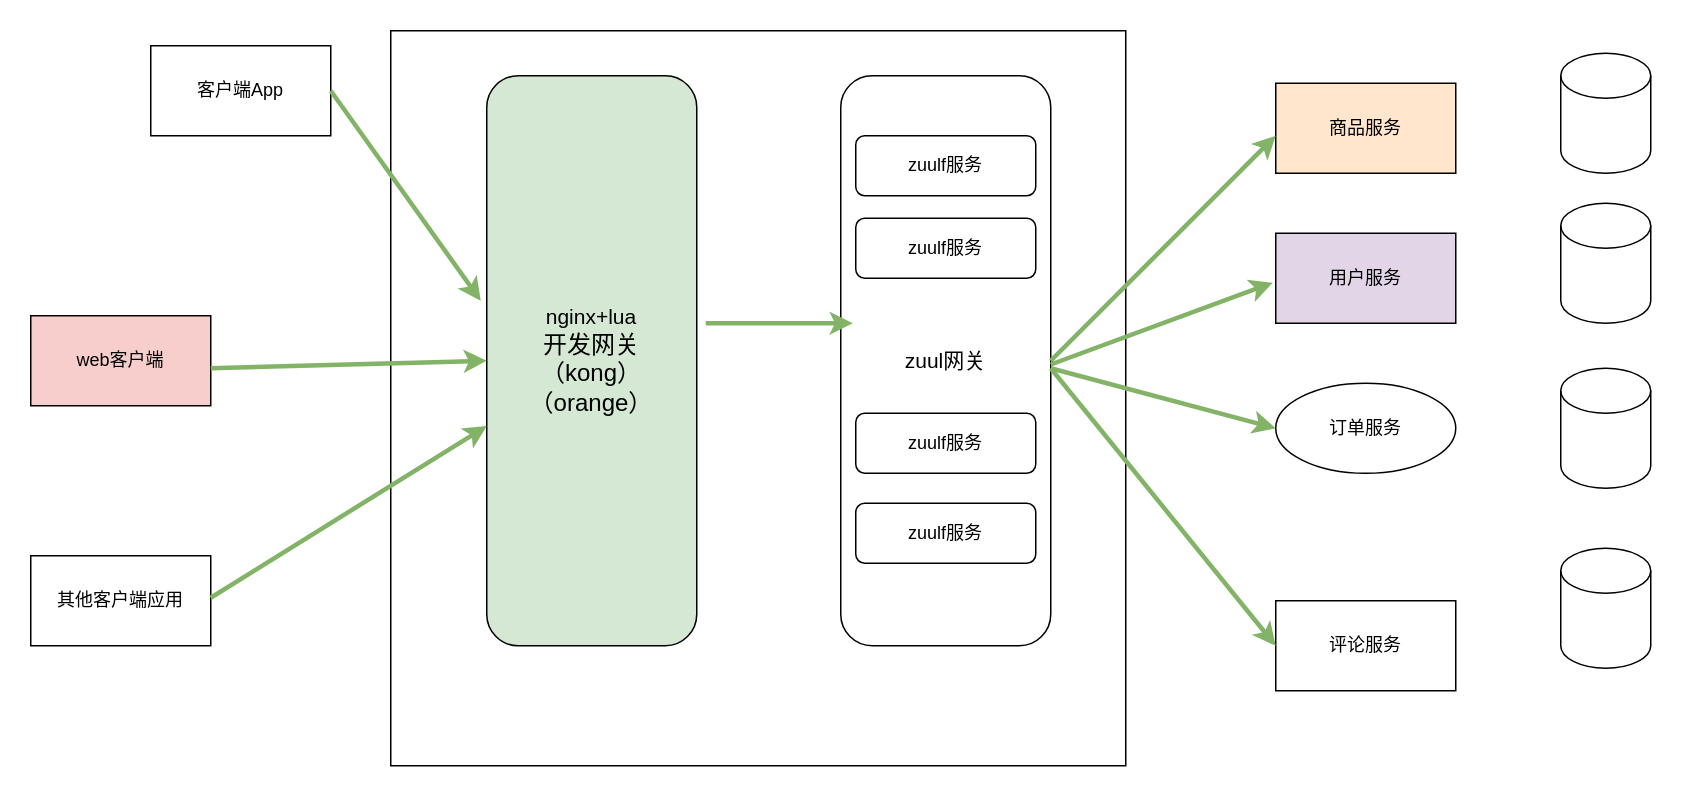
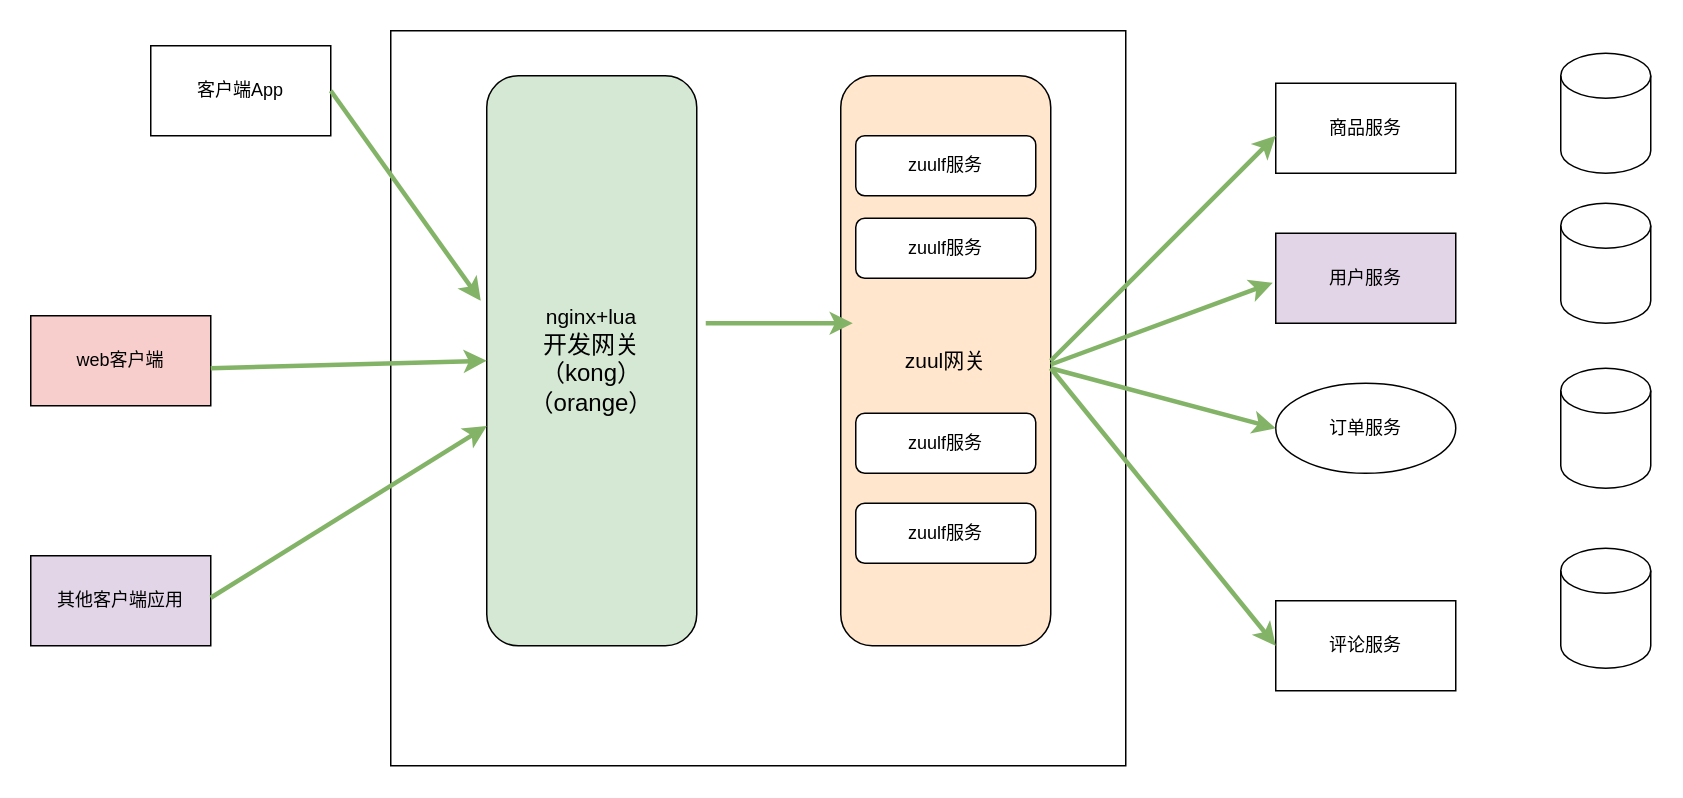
node "商品服务": fillcolor #ffe6cc -> #ffffff
node "zuul网关": fillcolor #ffffff -> #ffe6cc
node "其他客户端应用": fillcolor #ffffff -> #e1d5e7
